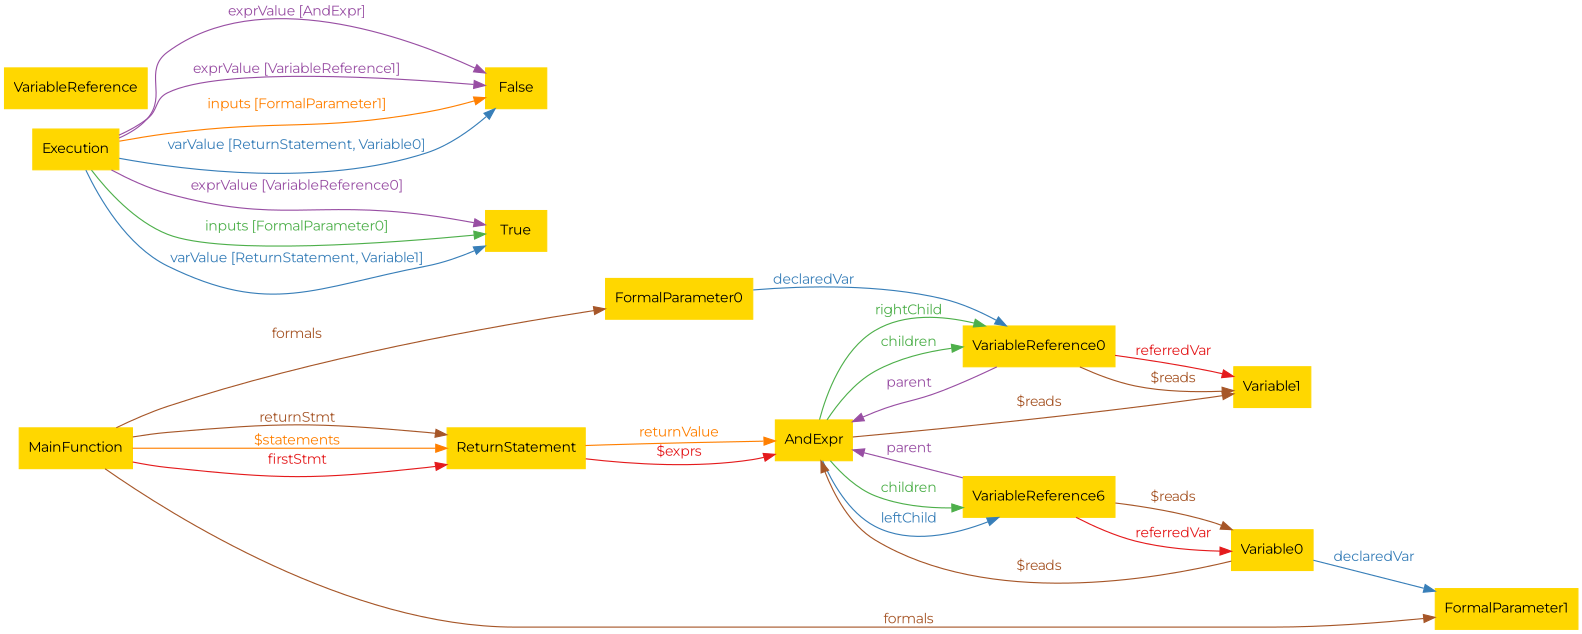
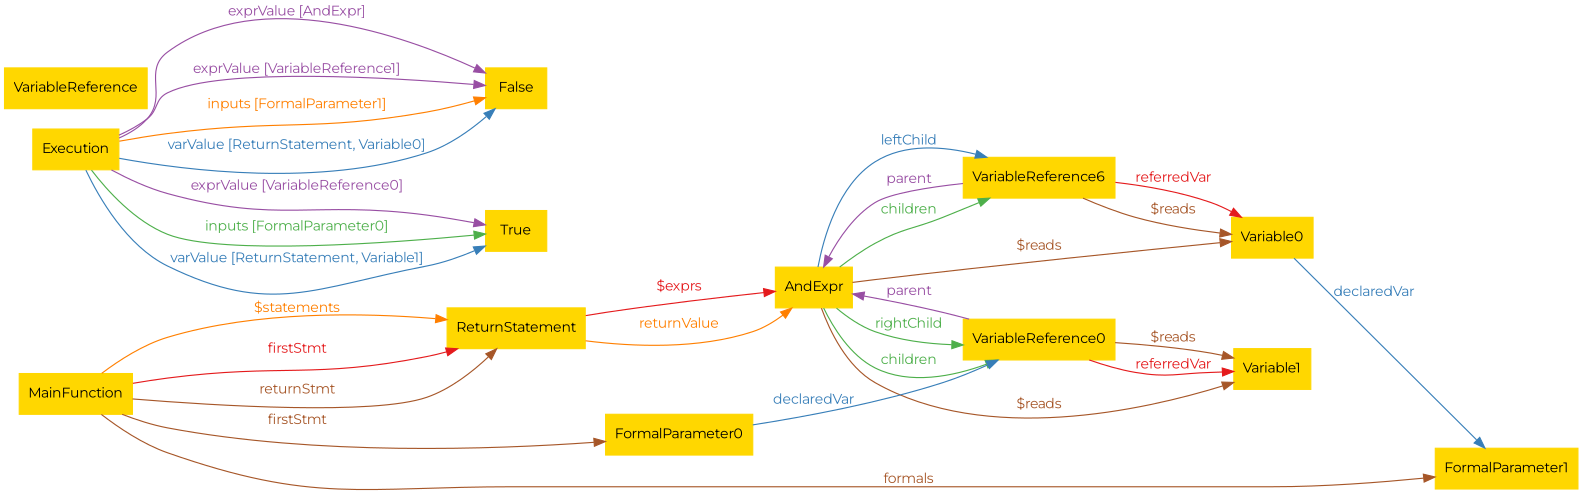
edge "MainFunction" -> "FormalParameter0": label "formals" -> "firstStmt"
edge "Variable0" -> "AndExpr": reversed
